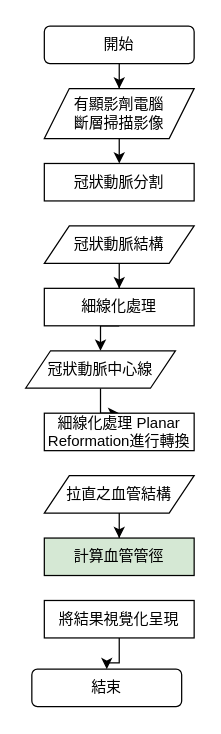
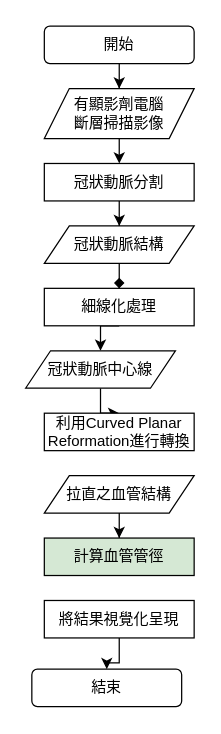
edge "冠狀動脈分割" -> "冠狀動脈結構": added
edge "冠狀動脈結構" -> "細線化處理": arrowhead classic -> diamond
node "細線化處理 Planar Reformation進行轉換": label "細線化處理 Planar Reformation進行轉換" -> "利用Curved Planar Reformation進行轉換"
